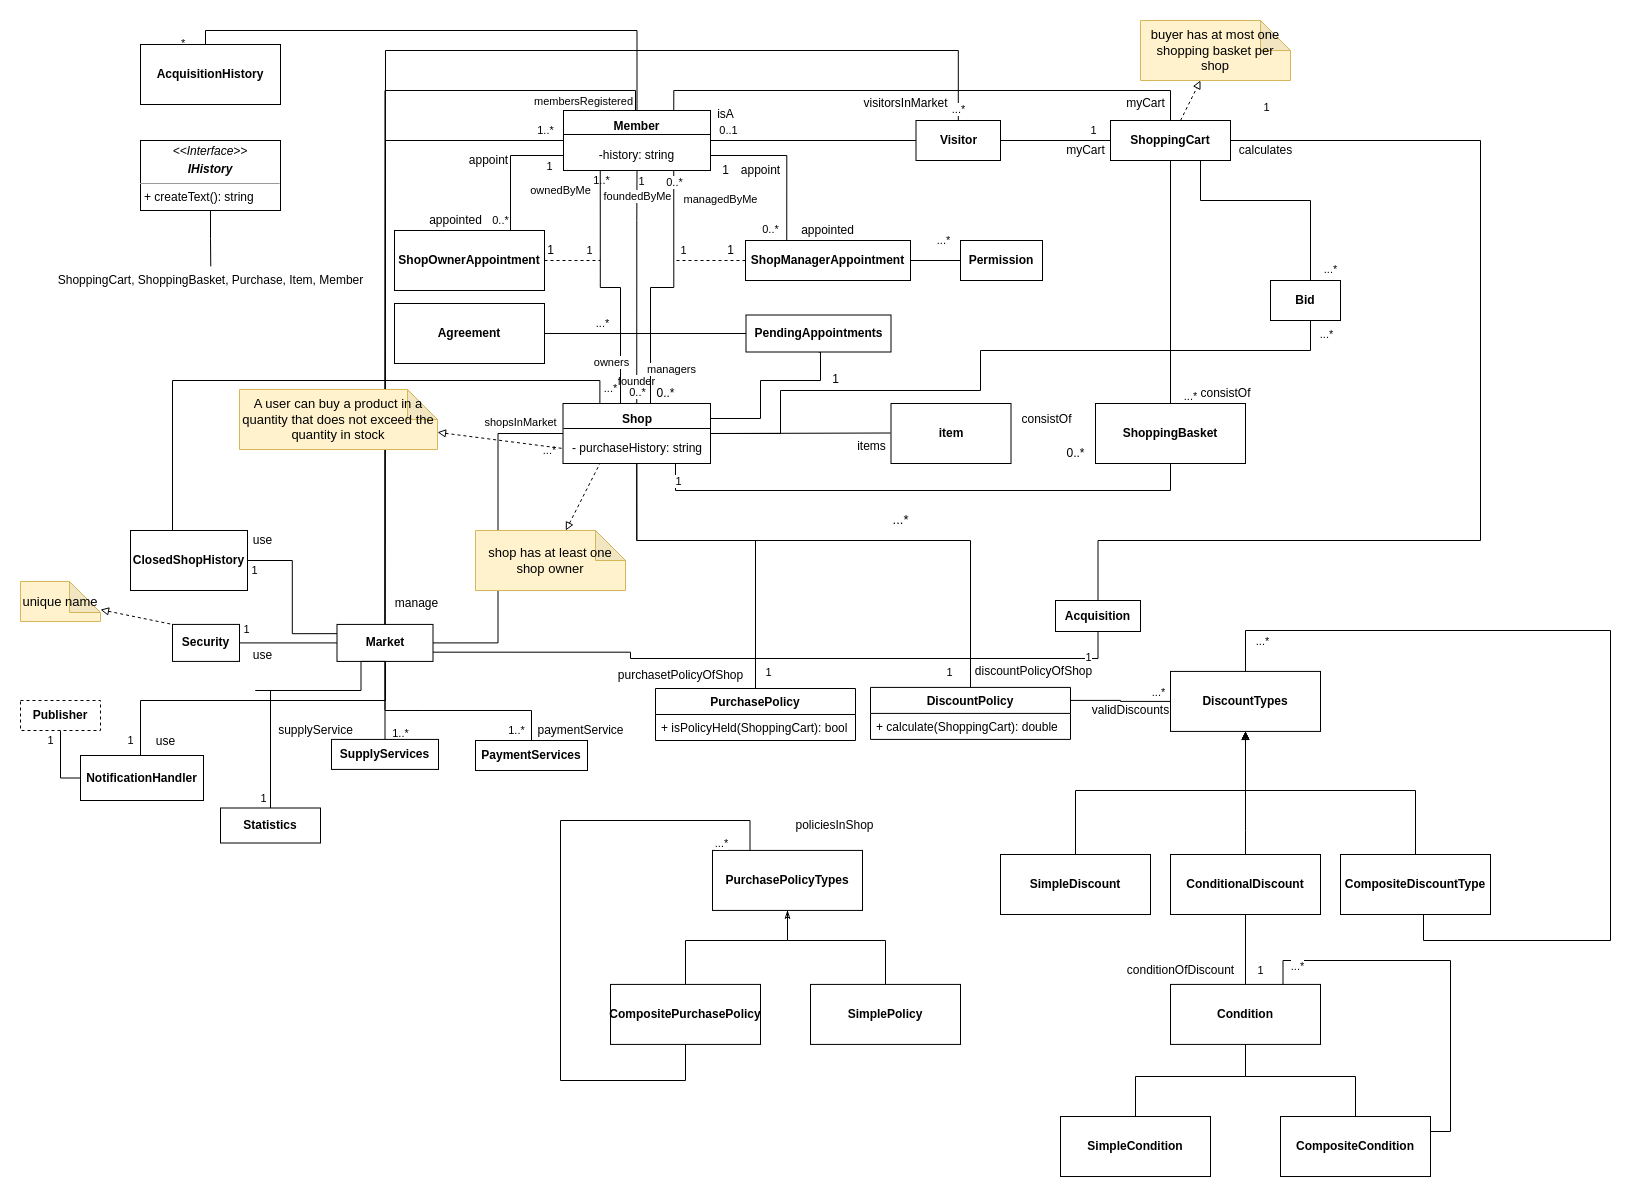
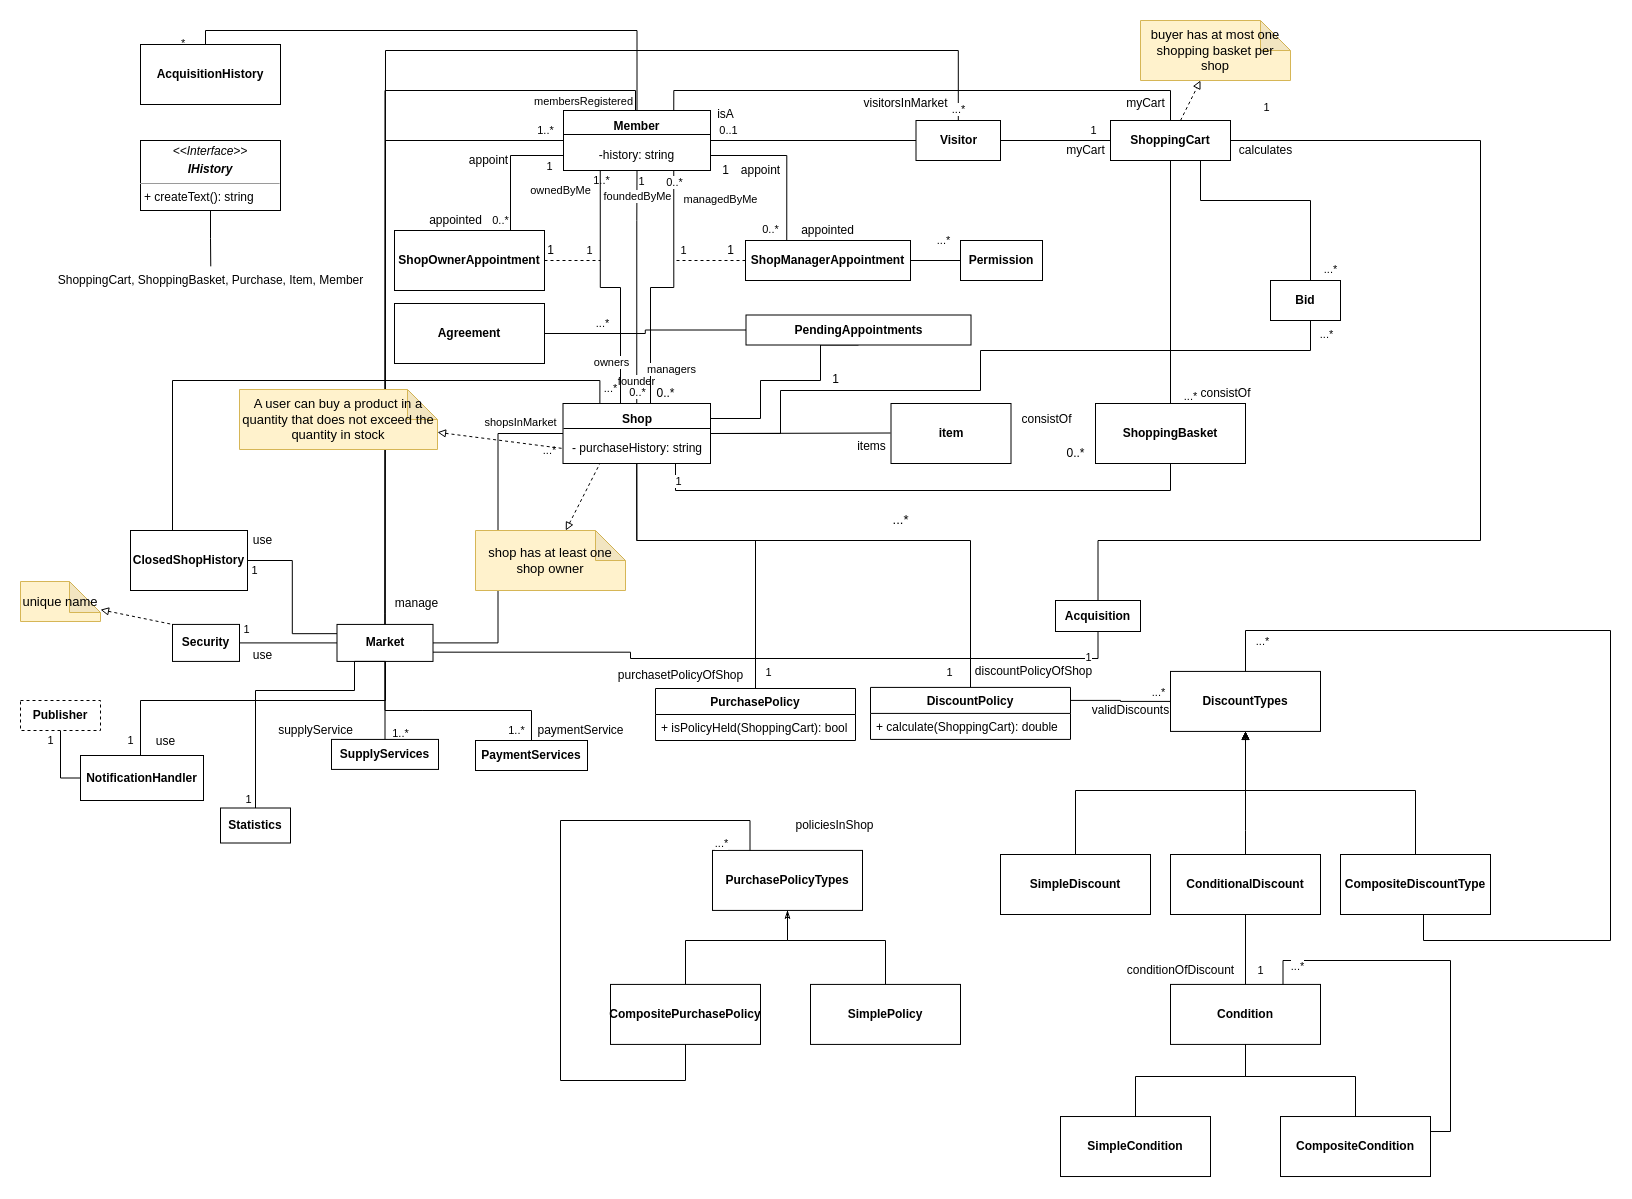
node "PendingAppointments": size 145x37 -> 225x30
node "Statistics": size 100x35 -> 70x35
